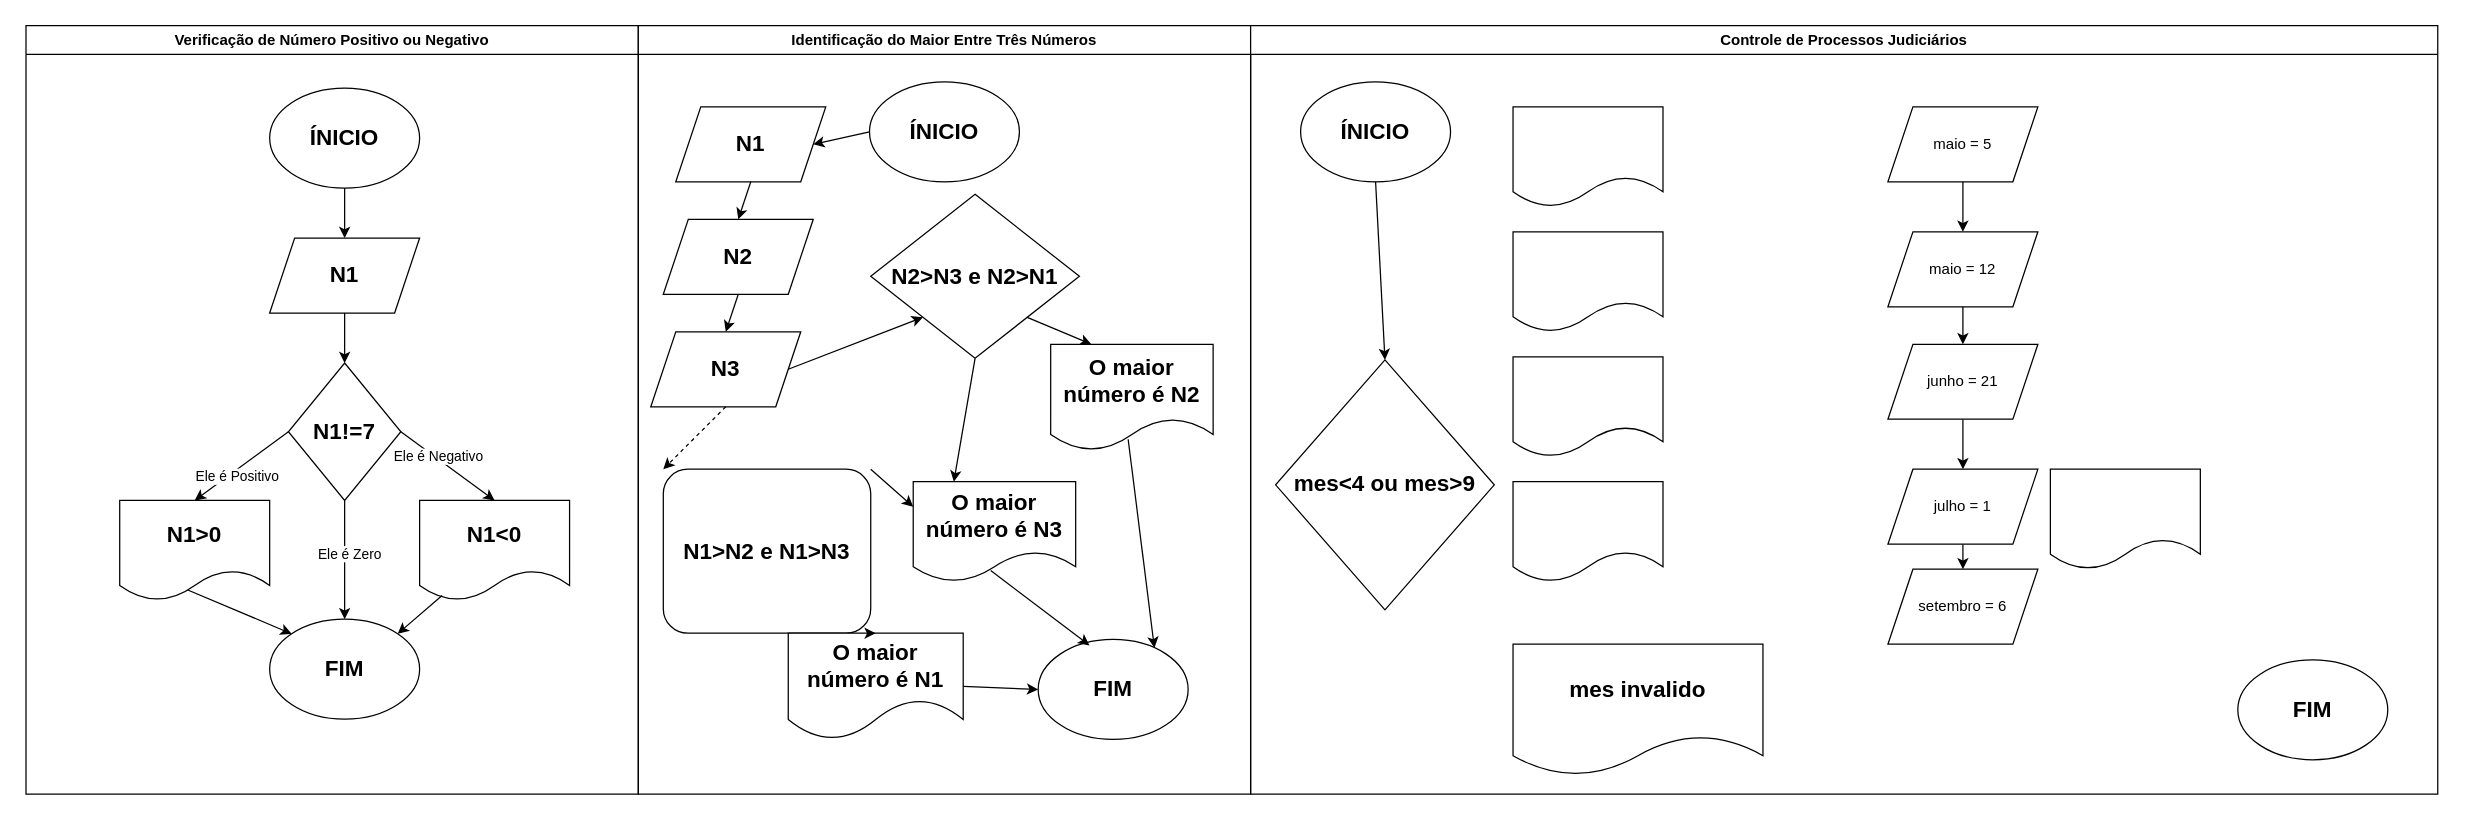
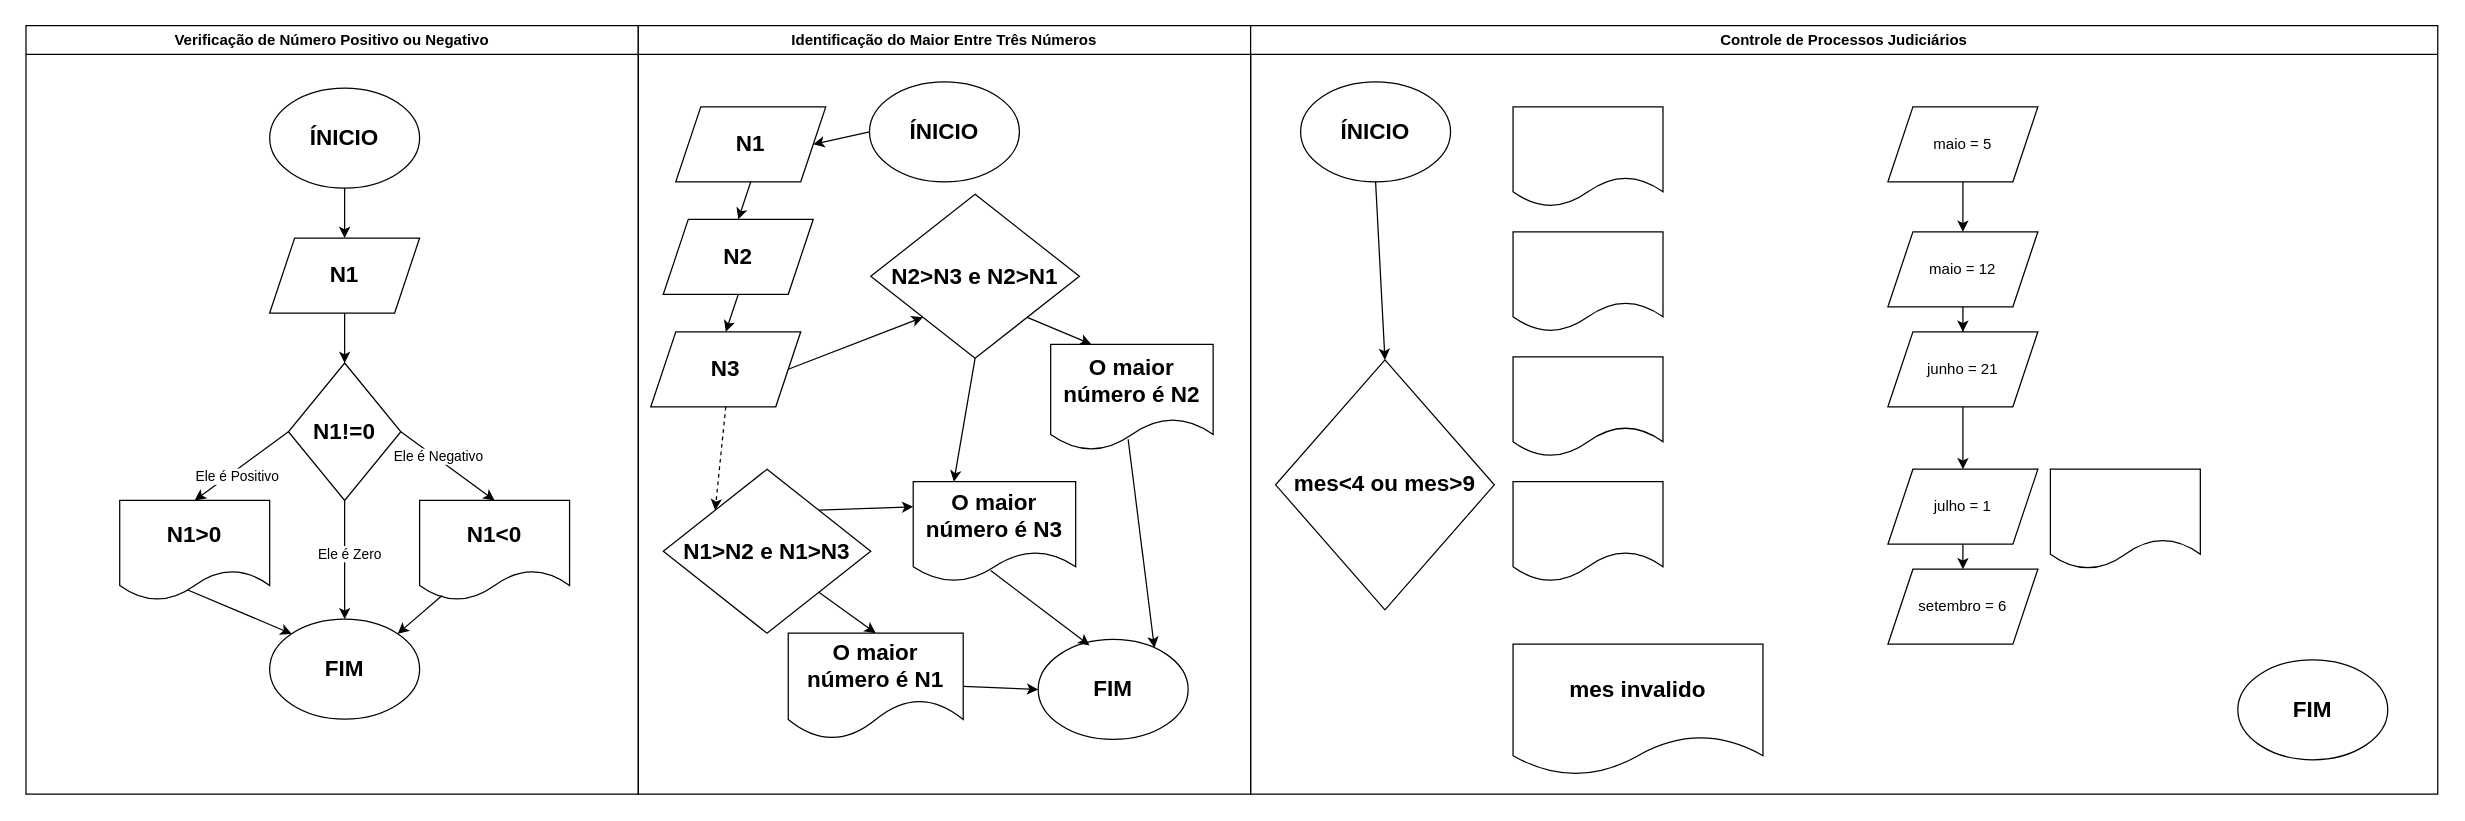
node "junho = 21": moved (1963, 382) -> (1963, 369)
node "N1!=7": label "N1!=7" -> "N1!=0"
node "N1>N2 e N1>N3": shape rounded rectangle -> diamond
